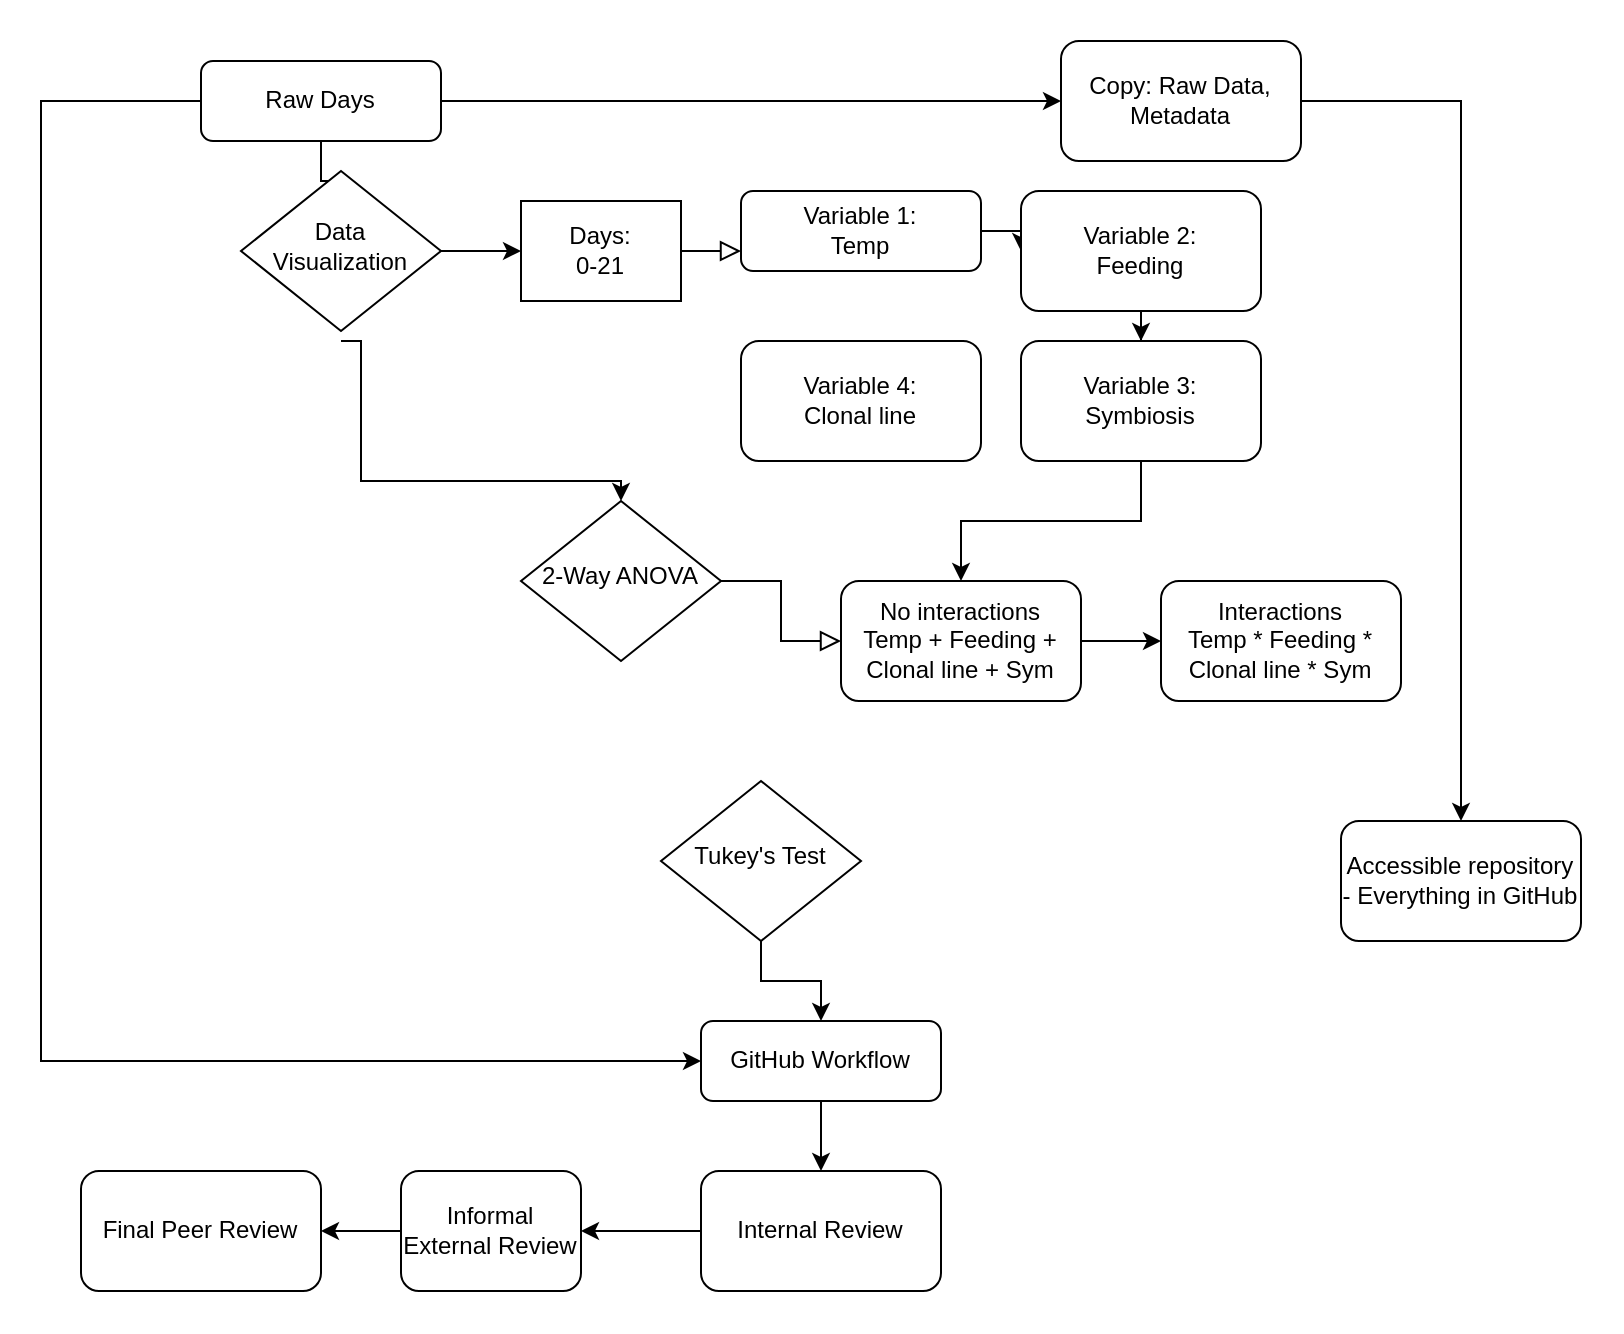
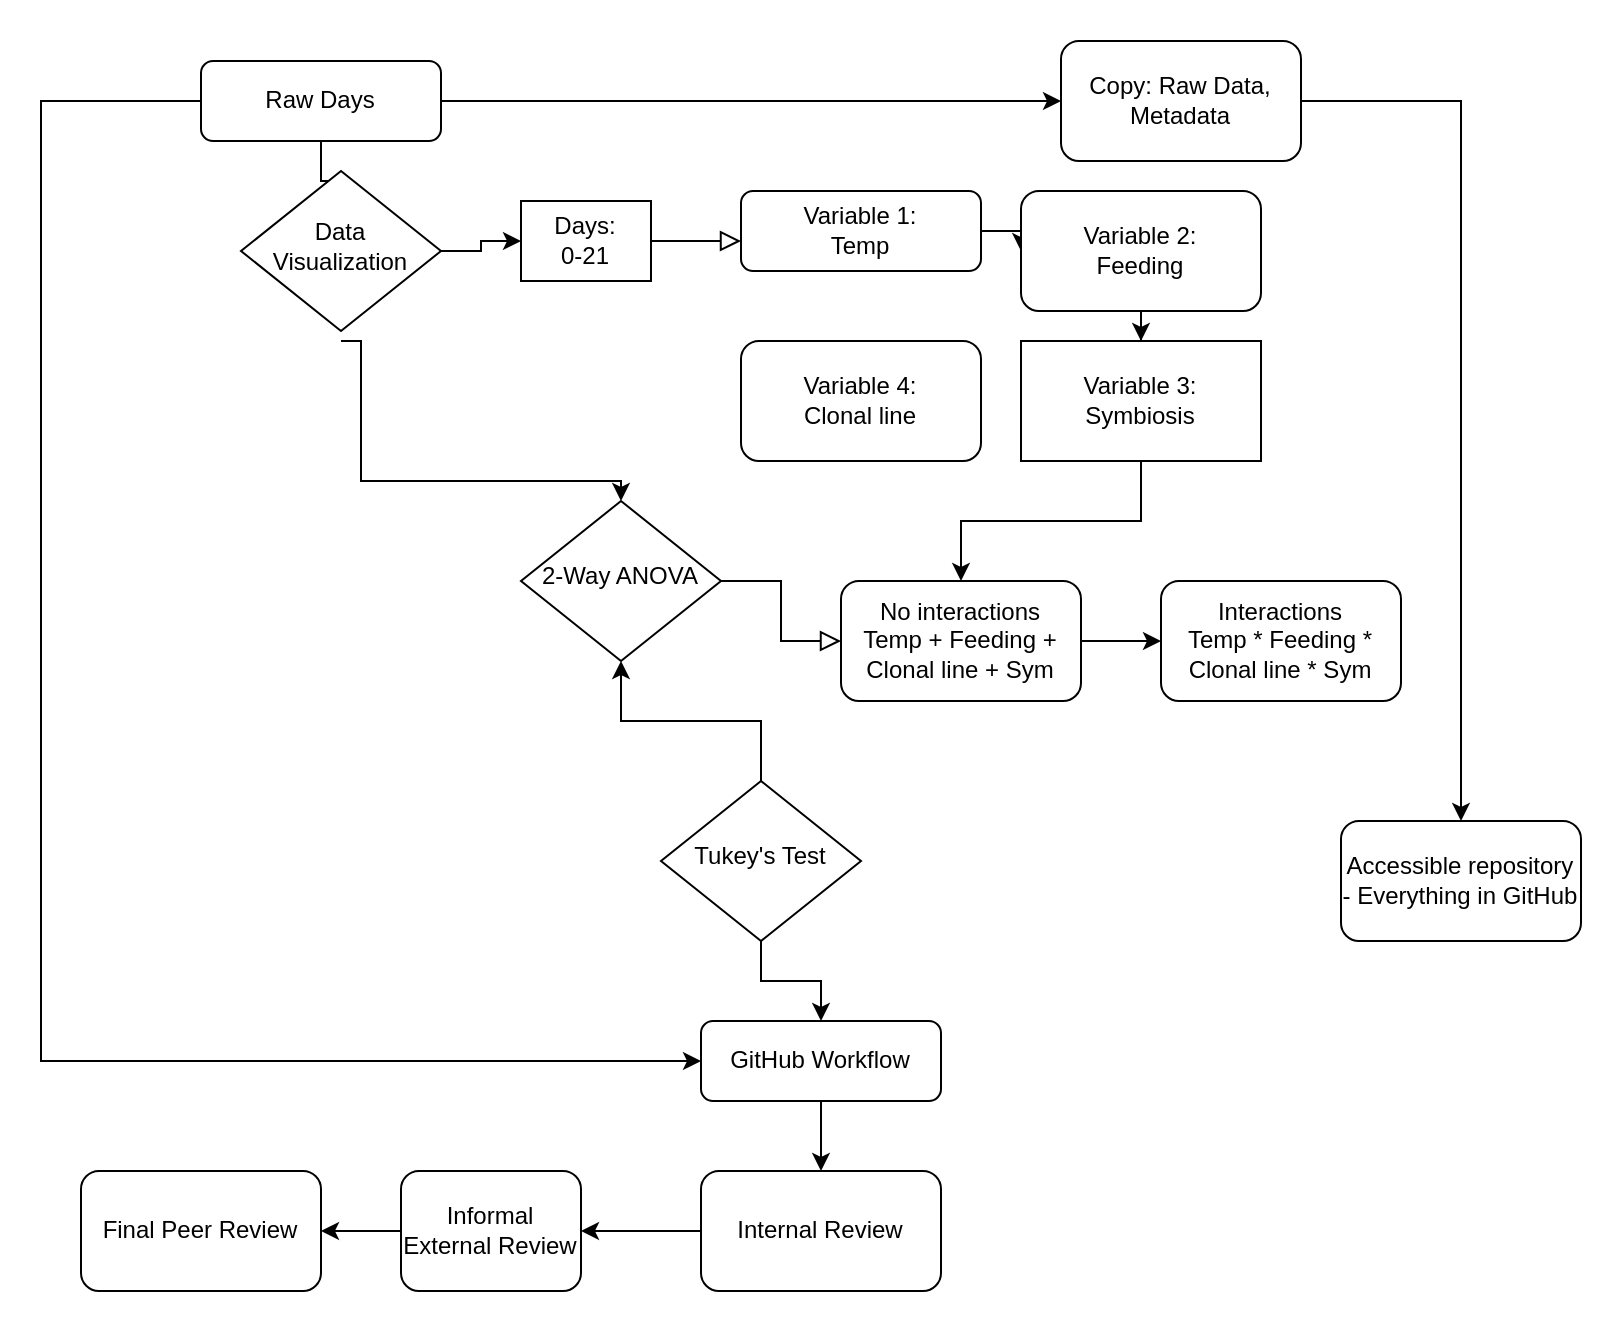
node "Days: 0-21": size 160x100 -> 130x80
node "Variable 3: Symbiosis": shape rounded rectangle -> rectangle
edge "Tukey's Test" -> "2-Way ANOVA": added
